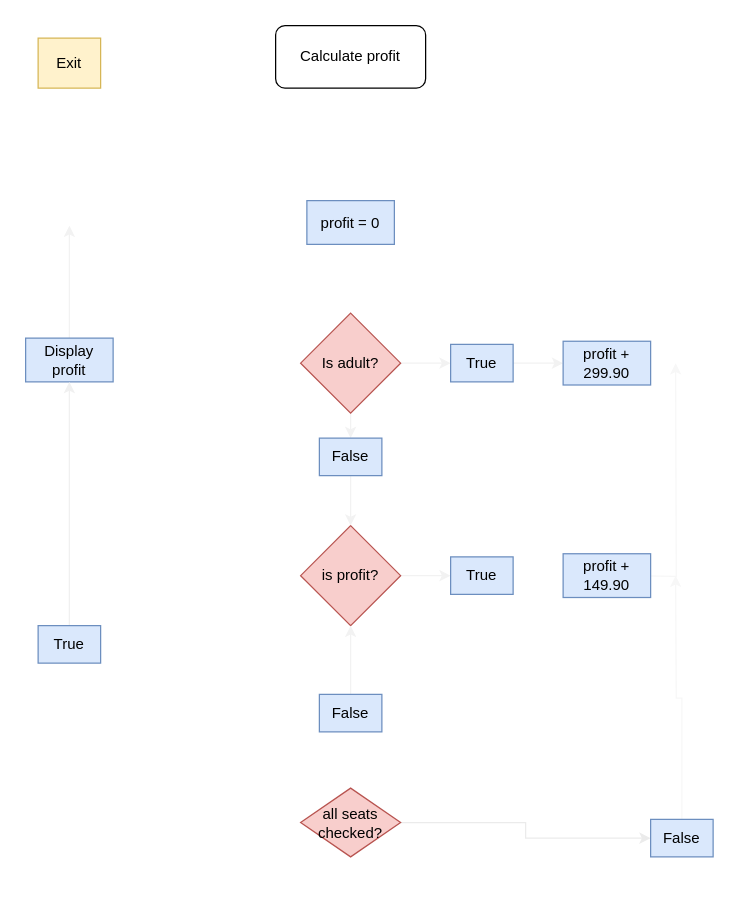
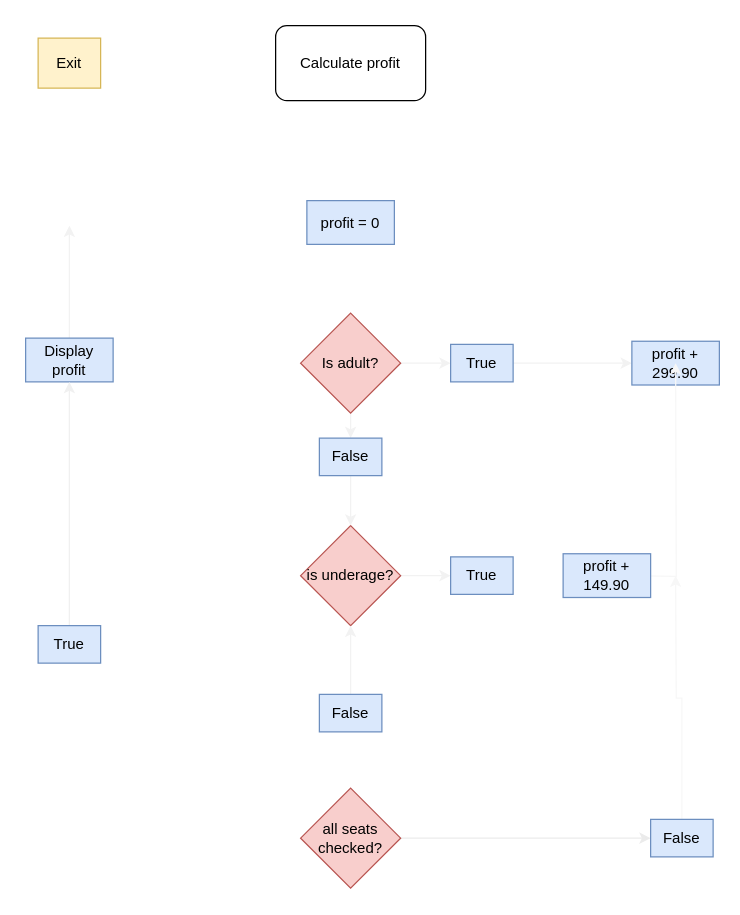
node "Calculate profit": size 150x63 -> 150x75
node "profit + 299.90": moved (607, 363) -> (676, 363)
node "is profit?": label "is profit?" -> "is underage?"
node "all seats checked?": size 100x69 -> 100x100
